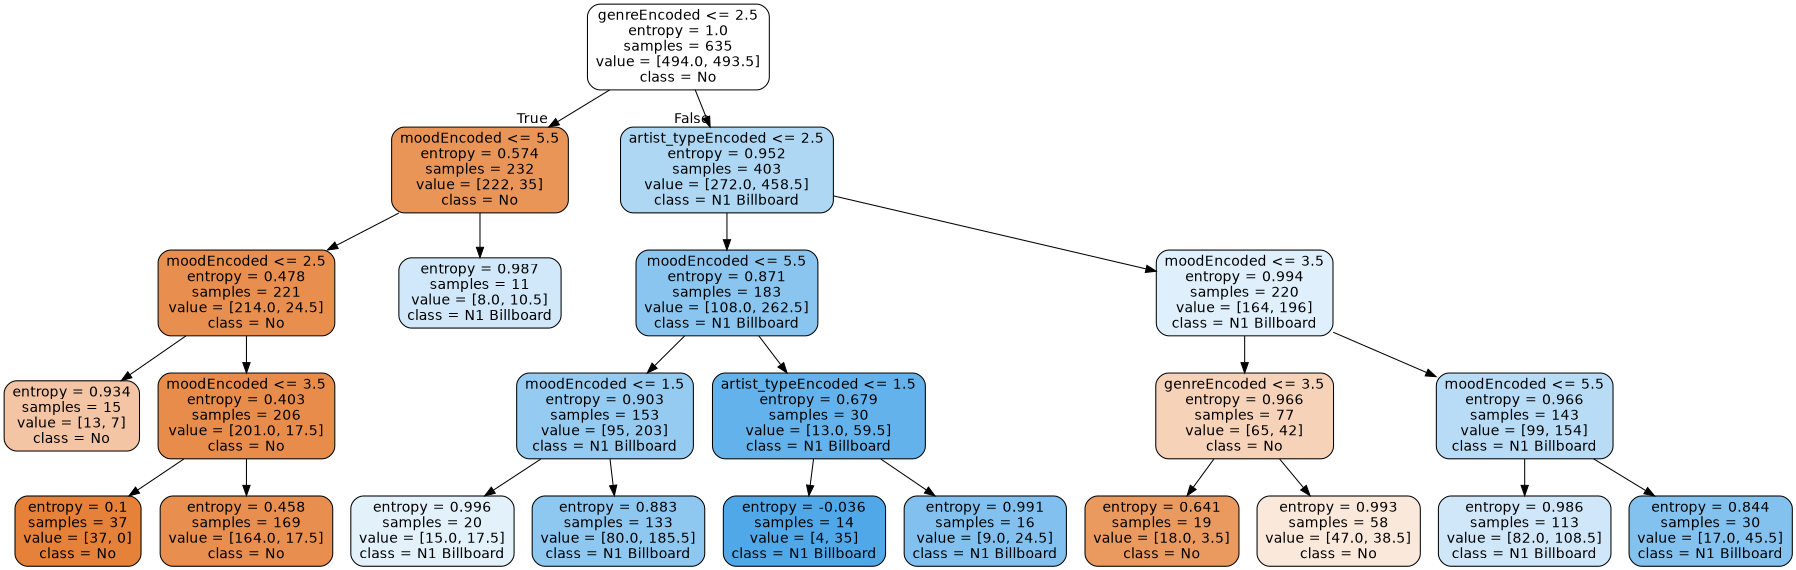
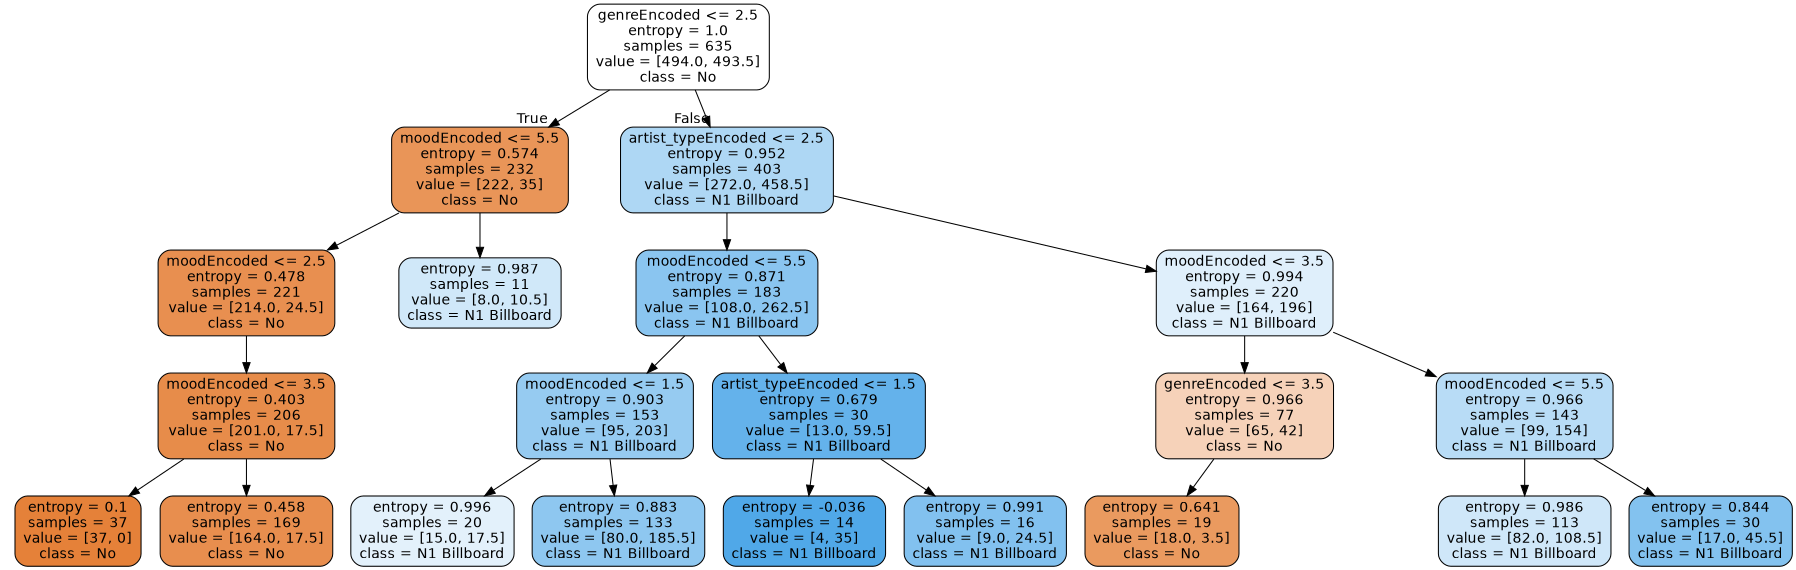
node "entropy = 0.934 samples = 15 value = [13, 7] class = No": removed
node "entropy = 0.993 samples = 58 value = [47.0, 38.5] class = No": removed
